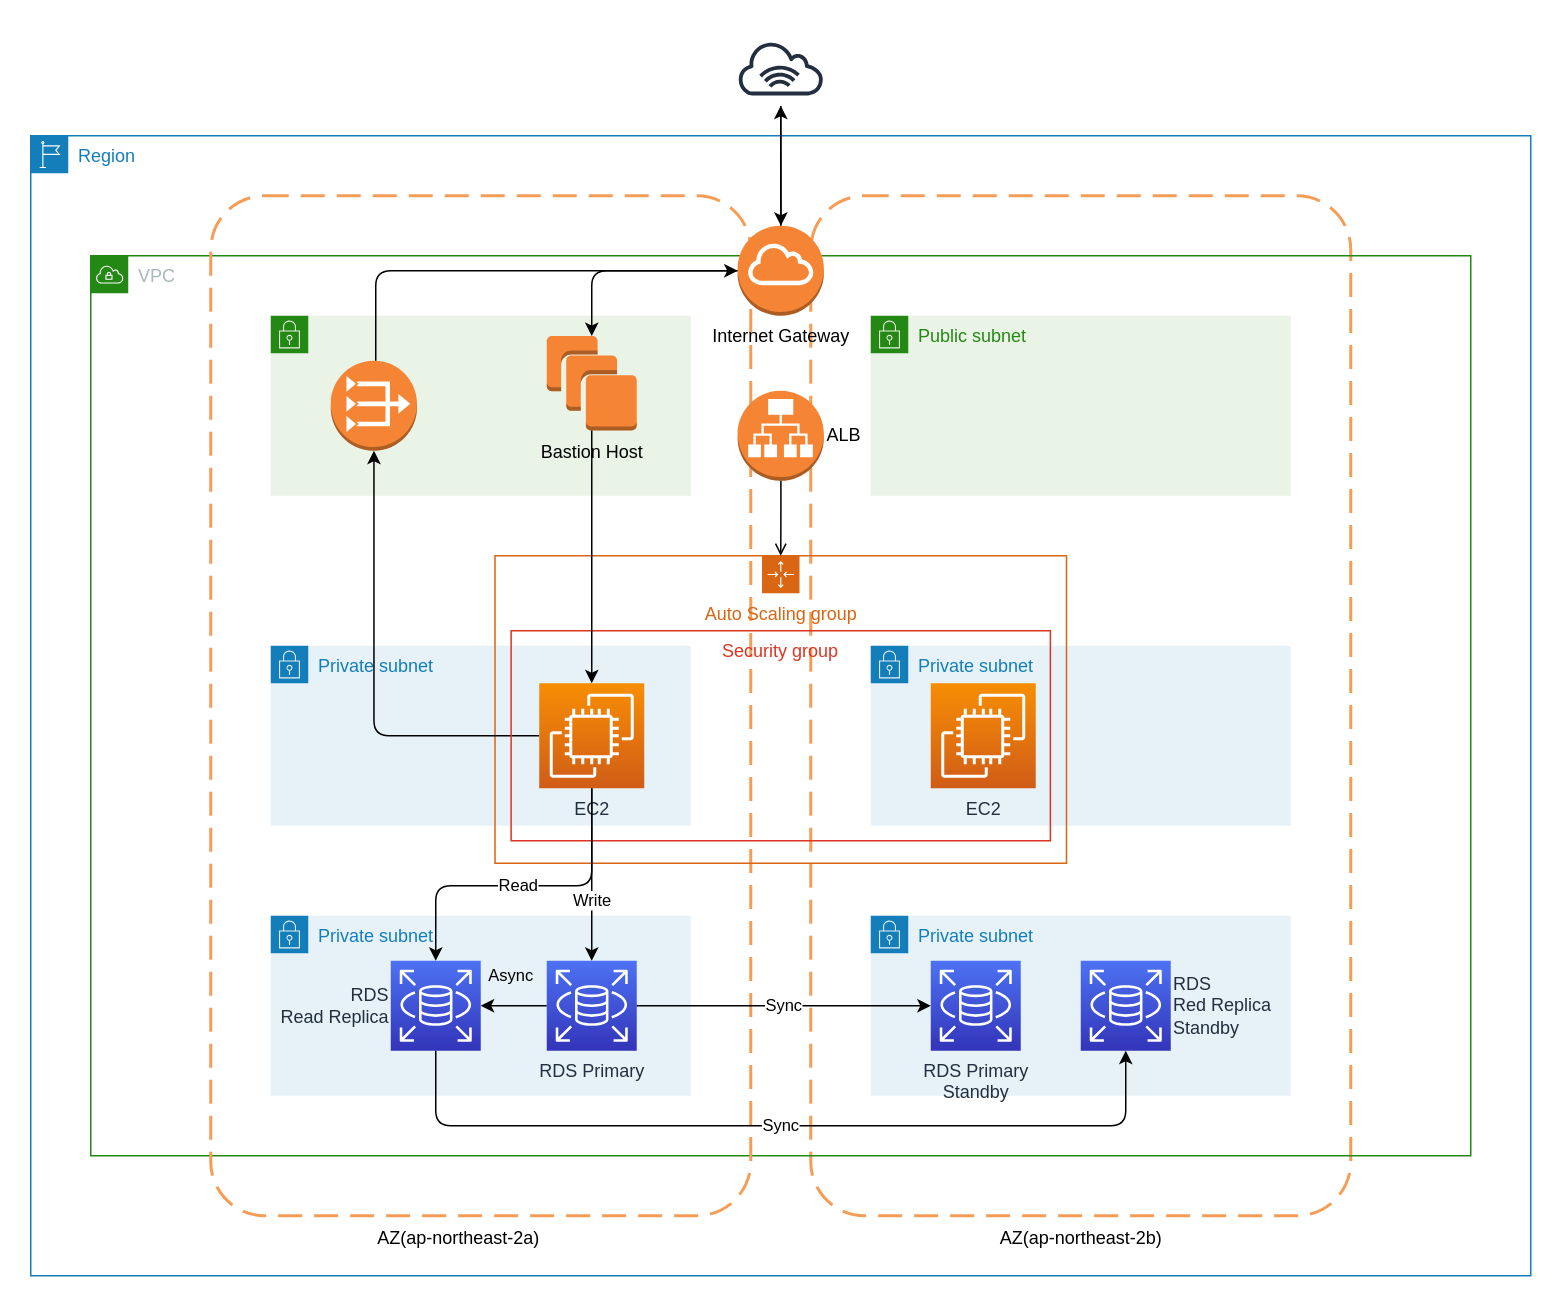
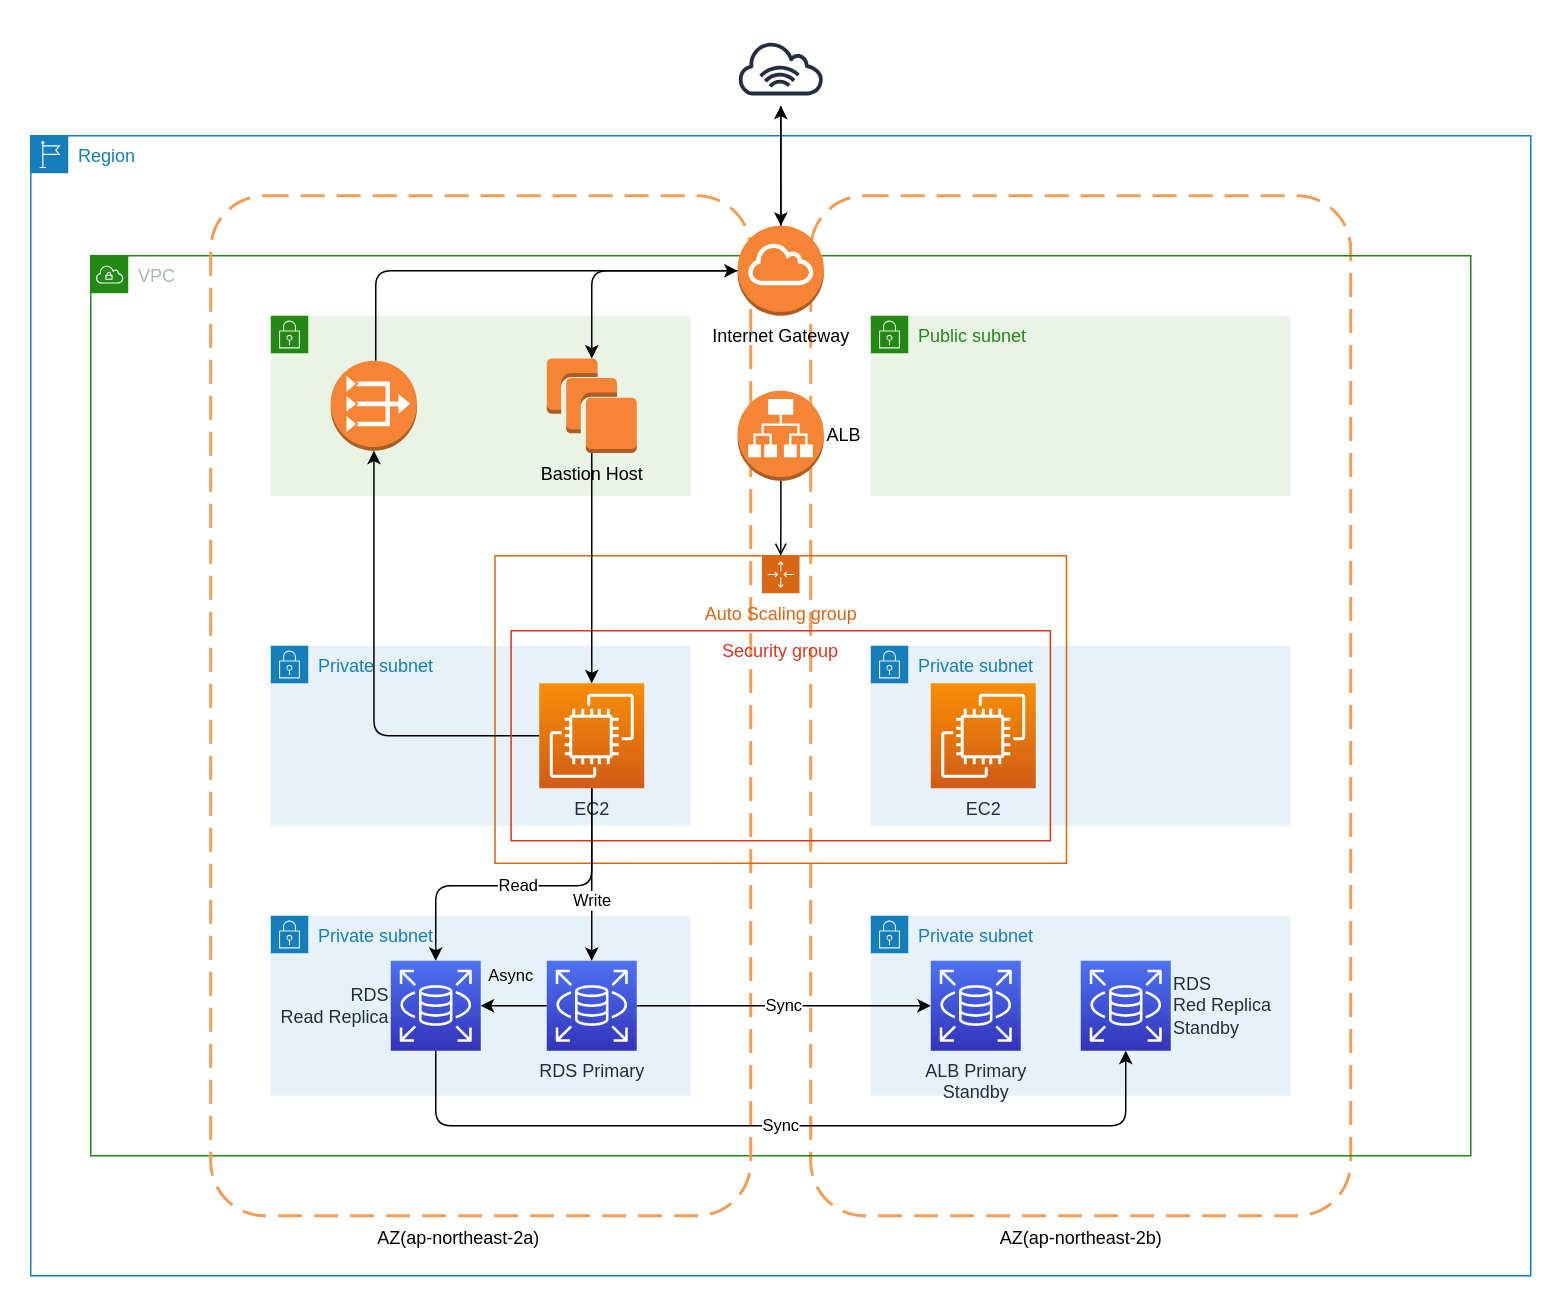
node "Bastion Host": moved (592, 383) -> (592, 406)
node "RDS Primary Standby": label "RDS Primary Standby" -> "ALB Primary Standby"
